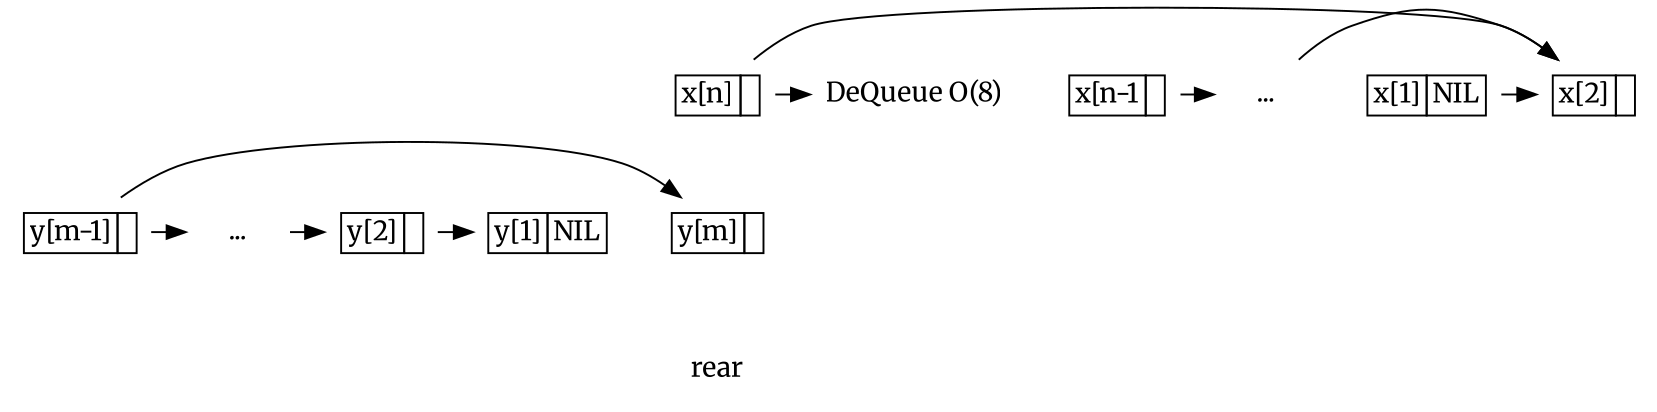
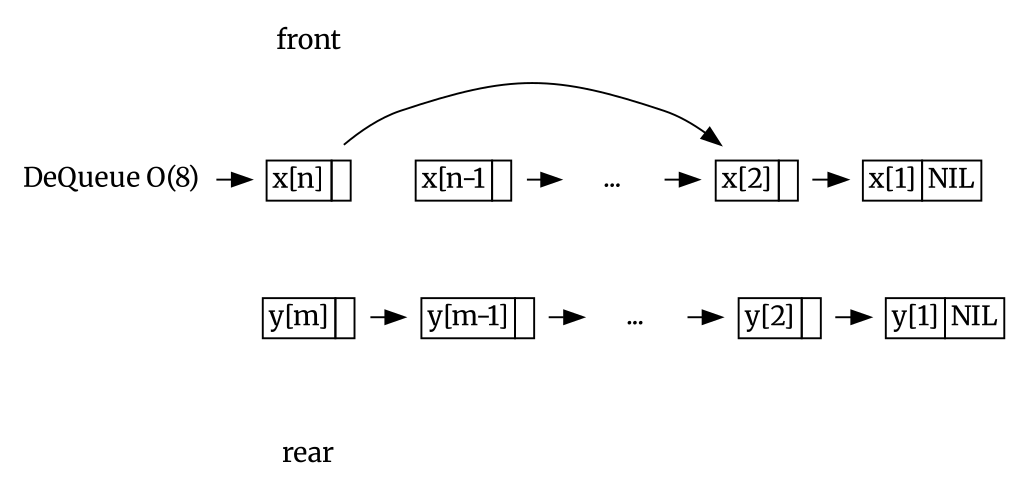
node "front": added
edge "x[n]" -> "DeQueue O(8)": reversed
edge "x[1]" -> "x[2]": reversed
edge "y[m-1]" -> "y[m]": reversed
